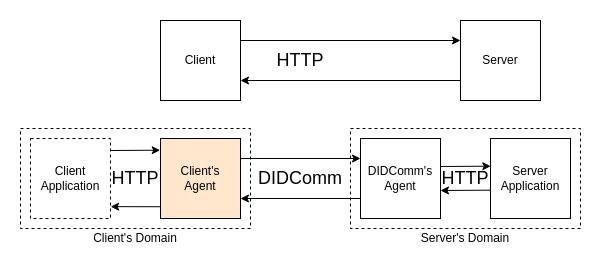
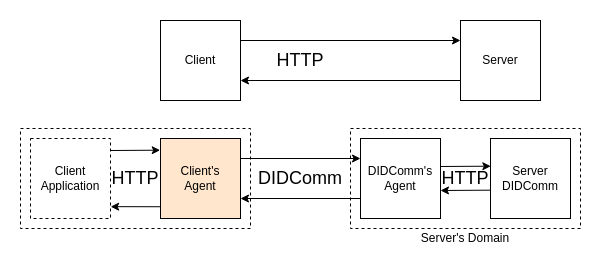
node "Server Application": label "Server Application" -> "Server DIDComm"
node "Client's Domain": removed
